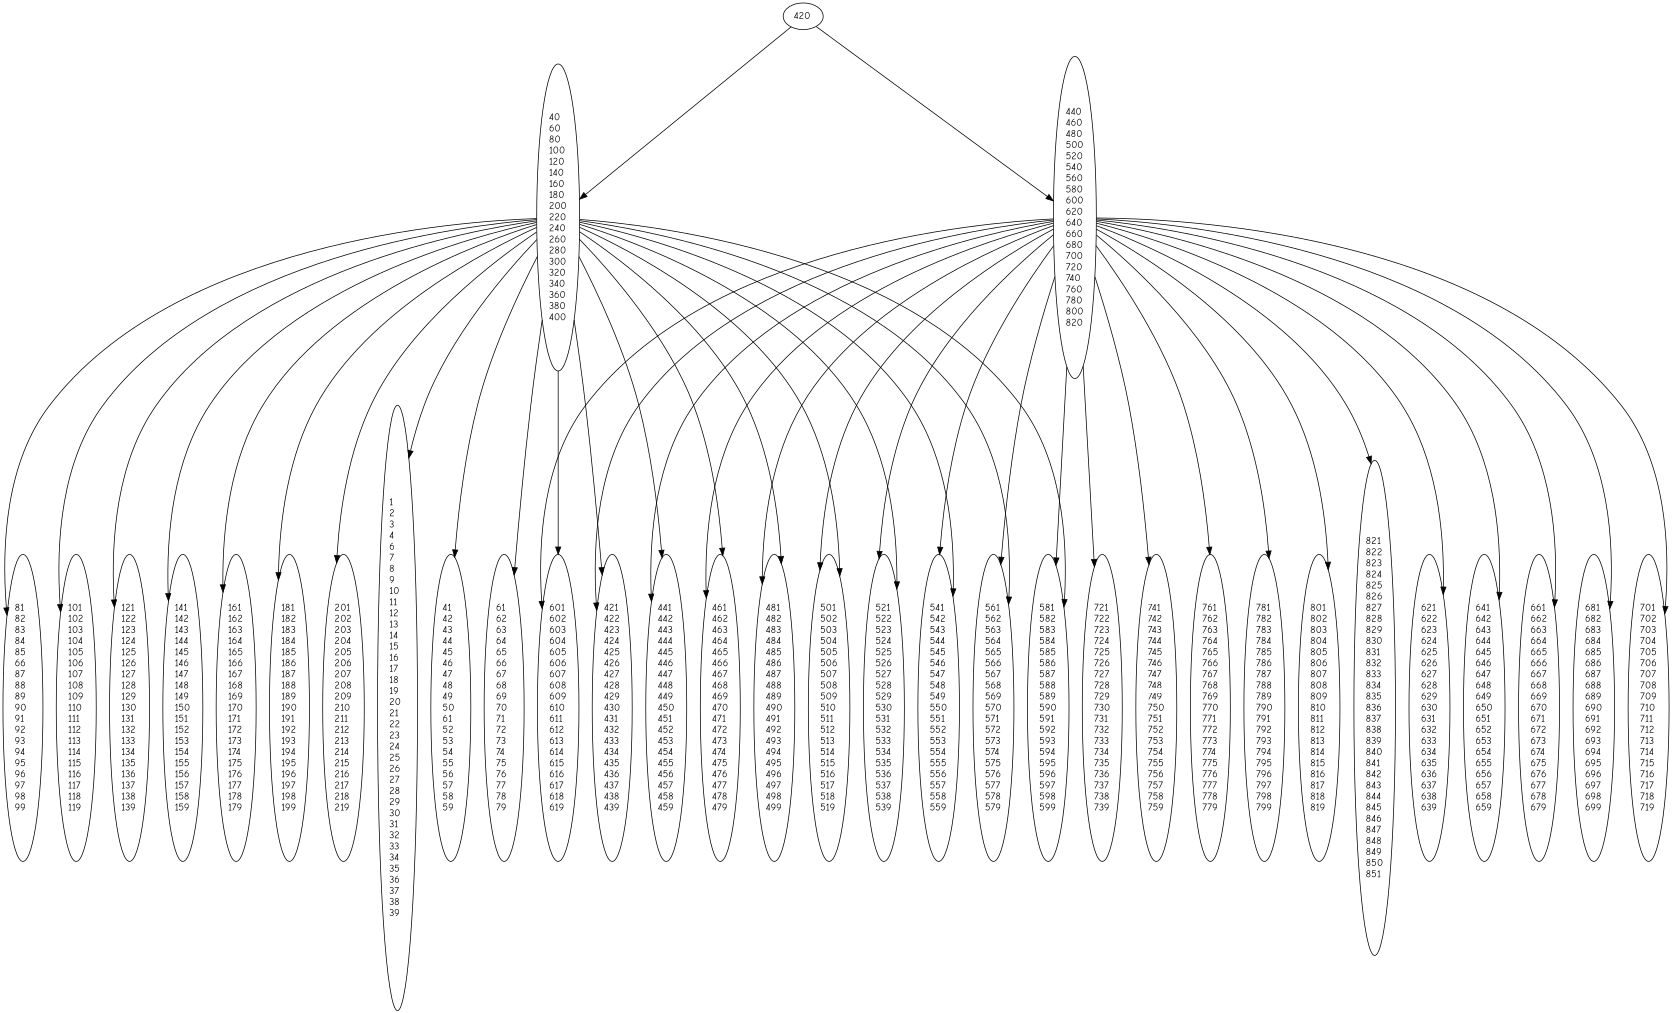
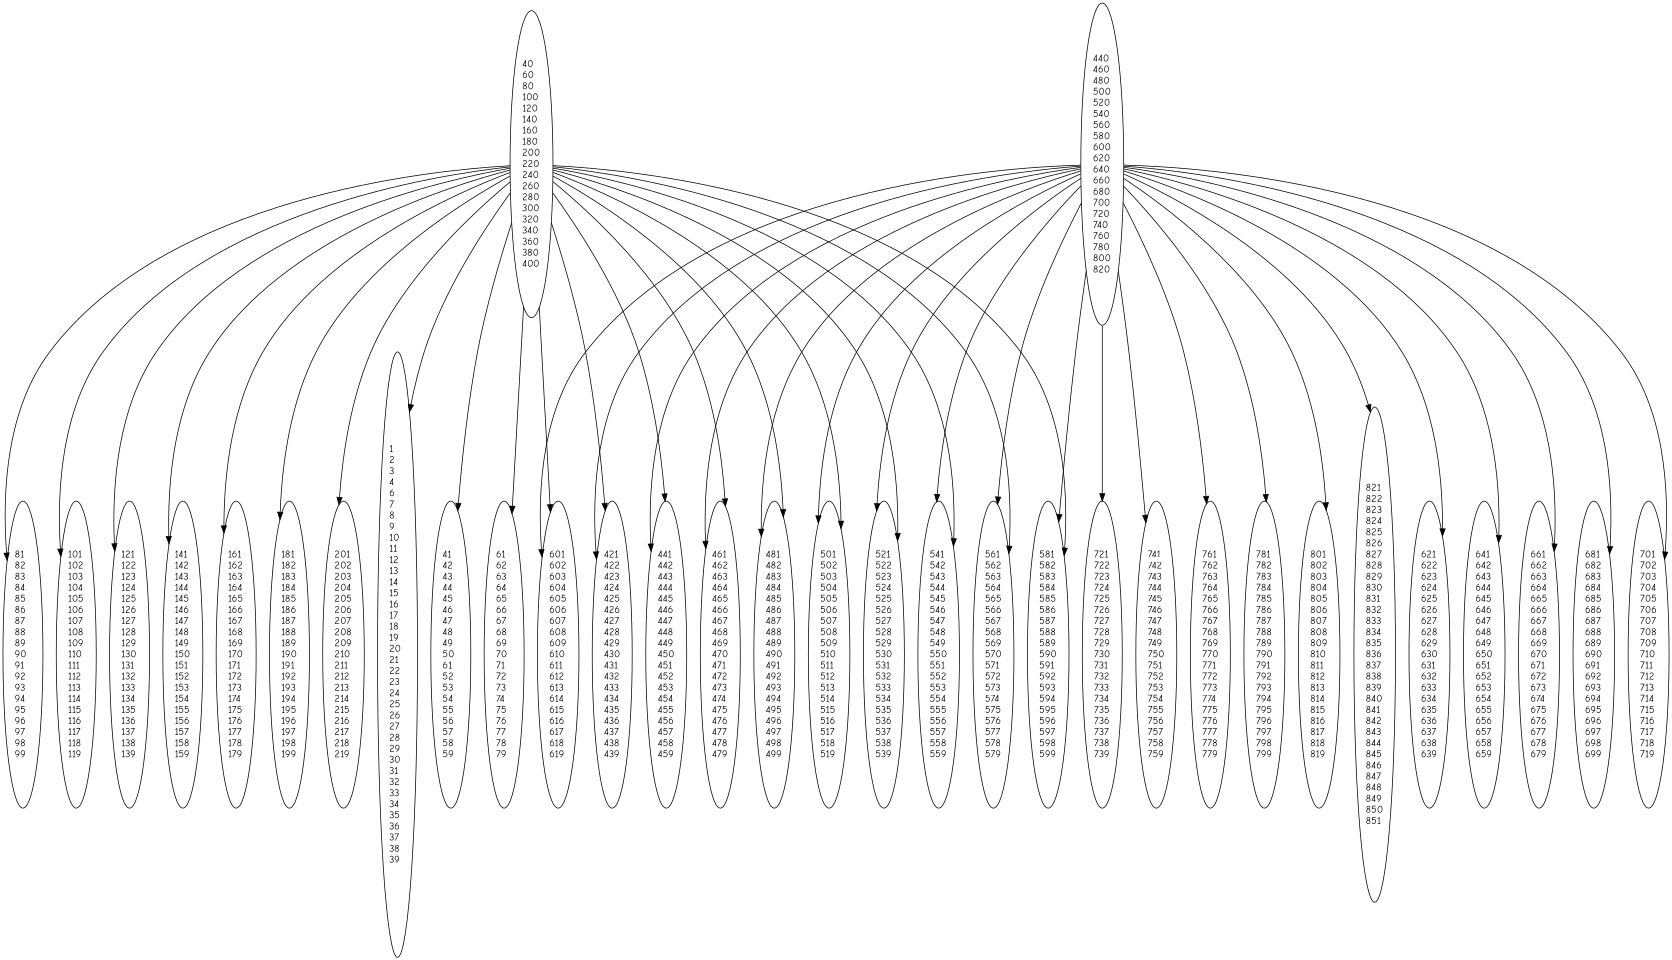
node "420": removed
node "81 82 83 84 85 66 87 88 89 90 91 92 93 94 95 96 97 98 99": label "81 82 83 84 85 66 87 88 89 90 91 92 93 94 95 96 97 98 99" -> "81 82 83 84 85 86 87 88 89 90 91 92 93 94 95 96 97 98 99"
